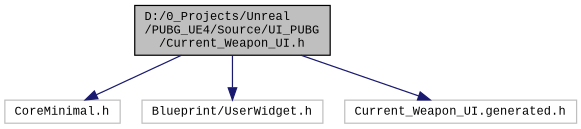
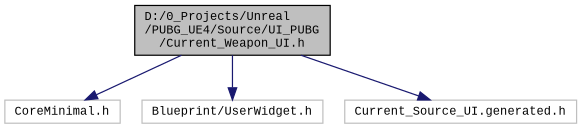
node "Current_Weapon_UI.generated.h": label "Current_Weapon_UI.generated.h" -> "Current_Source_UI.generated.h"
